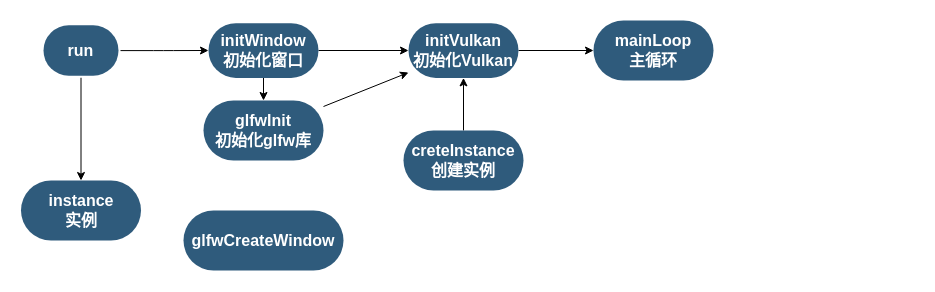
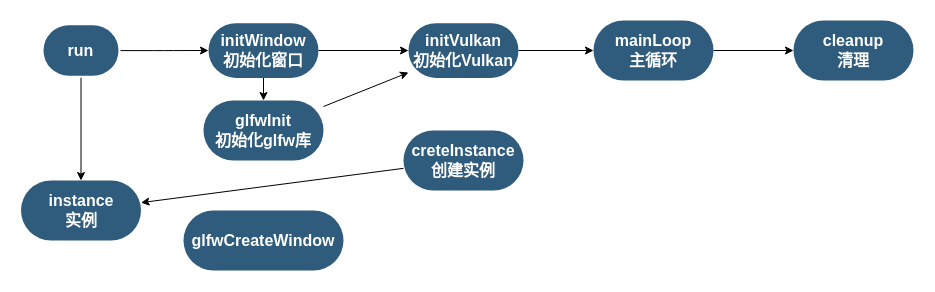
edge "mainLoop 主循环" -> "cleanup 清理": added
node "cleanup 清理": added
edge "creteInstance 创建实例" -> "initVulkan 初始化Vulkan": now "creteInstance 创建实例" -> "instance 实例"
